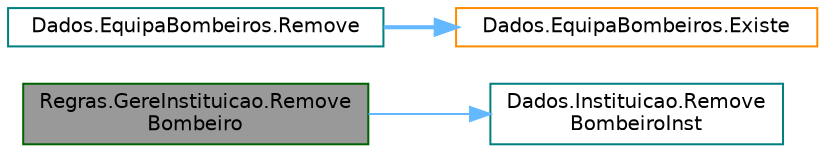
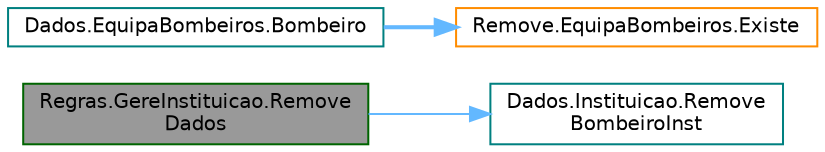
node "Dados.EquipaBombeiros.Remove": label "Dados.EquipaBombeiros.Remove" -> "Dados.EquipaBombeiros.Bombeiro"
node "Dados.EquipaBombeiros.Existe": label "Dados.EquipaBombeiros.Existe" -> "Remove.EquipaBombeiros.Existe"
node "Regras.GereInstituicao.Remove Bombeiro": label "Regras.GereInstituicao.Remove Bombeiro" -> "Regras.GereInstituicao.Remove Dados"
